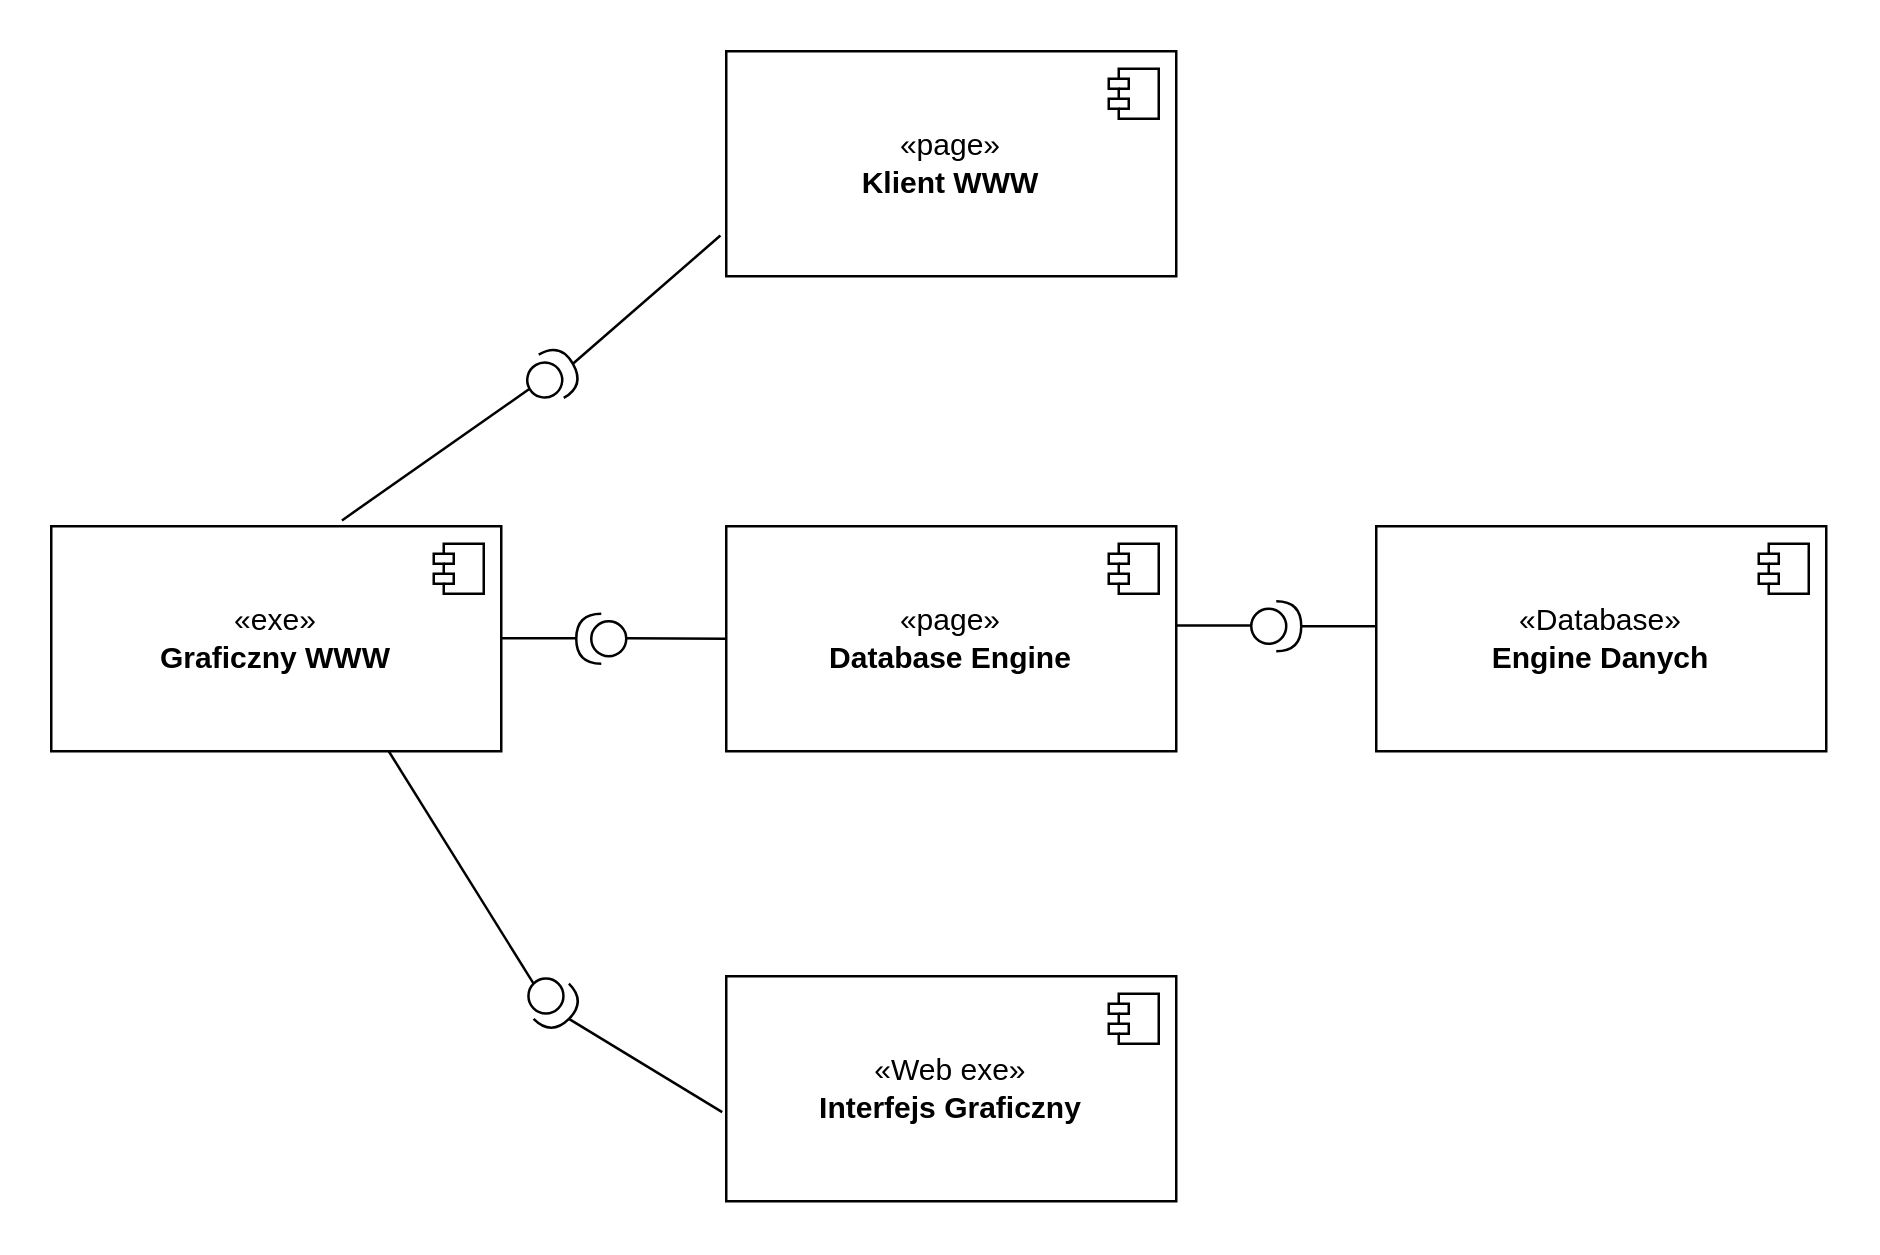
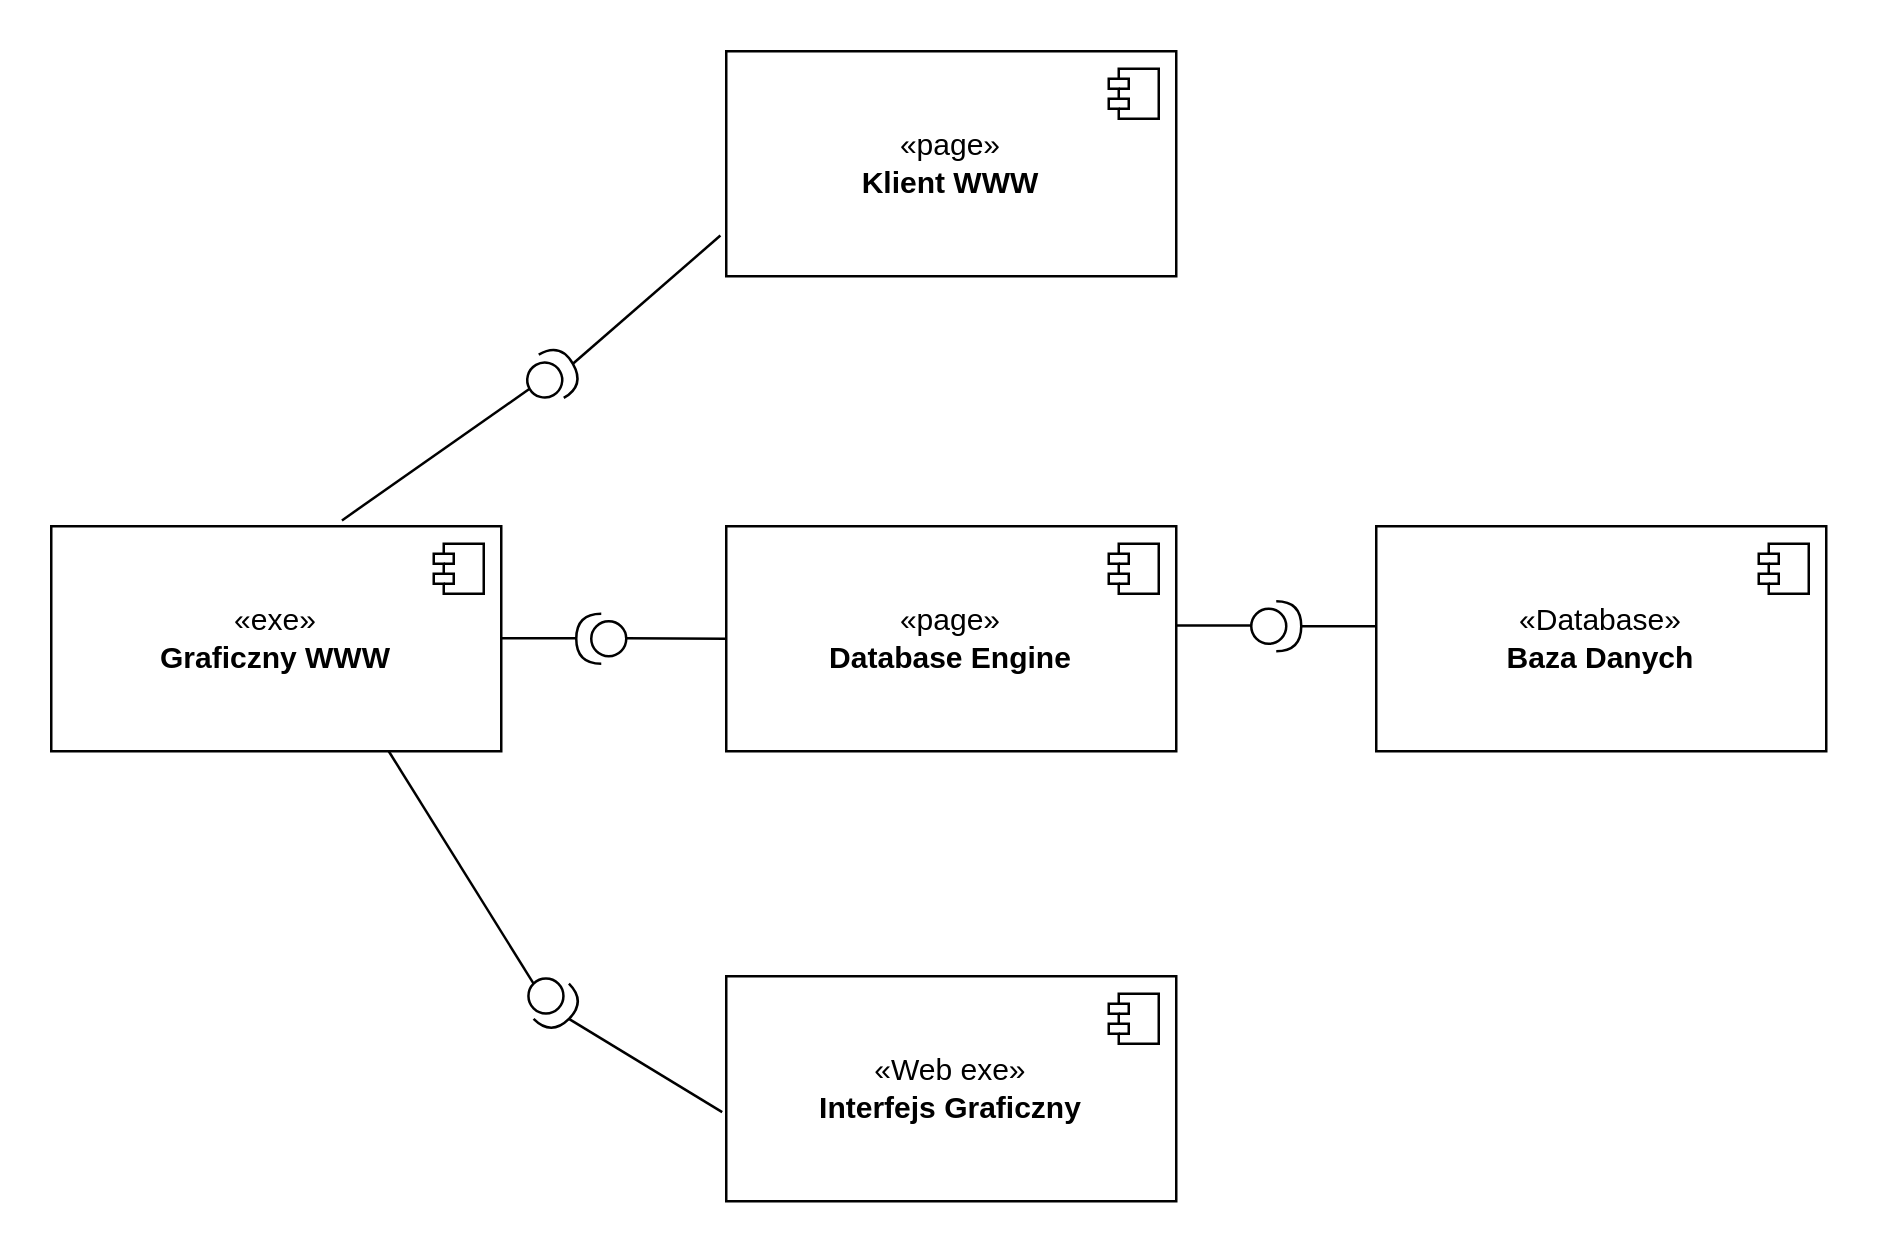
node "«Database» Engine Danych": label "«Database» Engine Danych" -> "«Database» Baza Danych"
